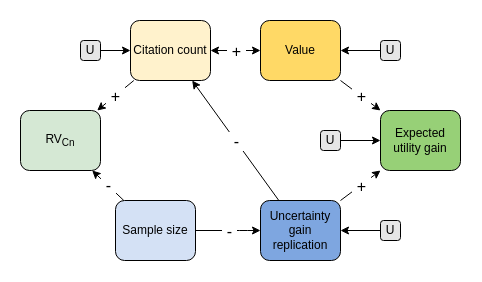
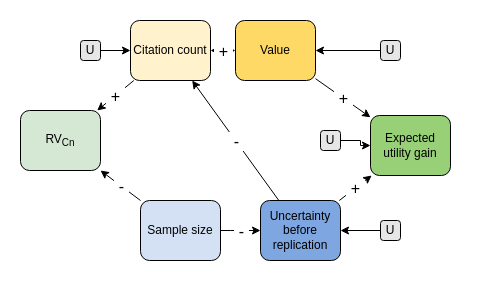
node "Value": moved (301, 51) -> (276, 51)
node "Expected utility gain": moved (421, 141) -> (411, 146)
node "Sample size": moved (156, 231) -> (181, 231)
node "Uncertainty gain replication": label "Uncertainty gain replication" -> "Uncertainty before replication"
